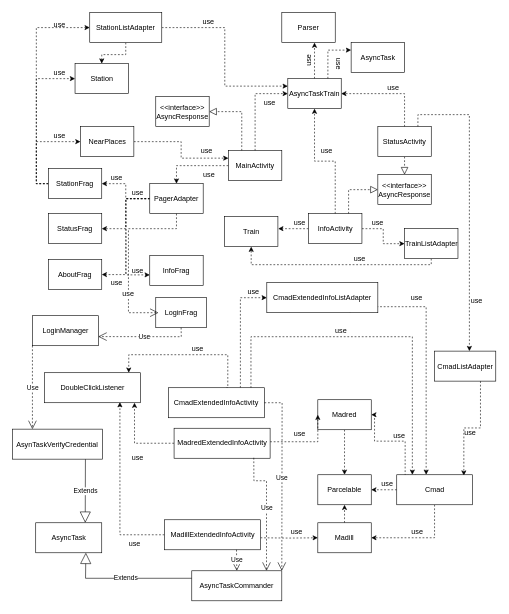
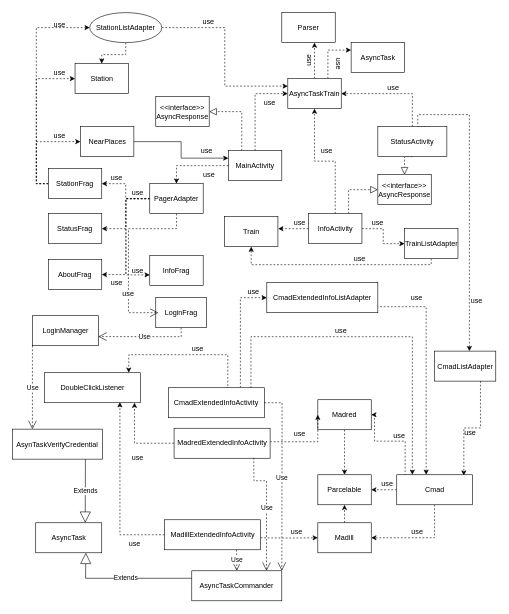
node "StationListAdapter": shape rectangle -> ellipse
node "StatusActivity": size 53x30 -> 69x30
edge "NearPlaces" -> "MainActivity": style dashed -> solid
